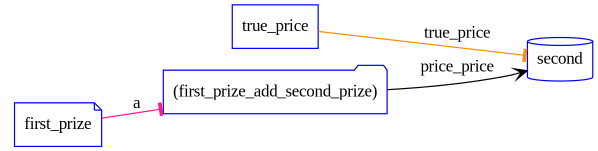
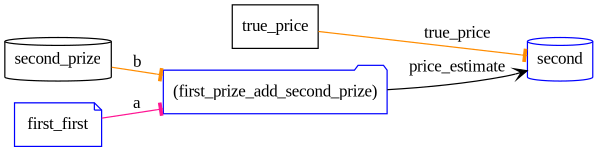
node "true_price": color blue -> black
node "second_prize": added
edge "(first_prize_add_second_prize)" -> "second": label "price_price" -> "price_estimate"
node "first_prize": label "first_prize" -> "first_first"
